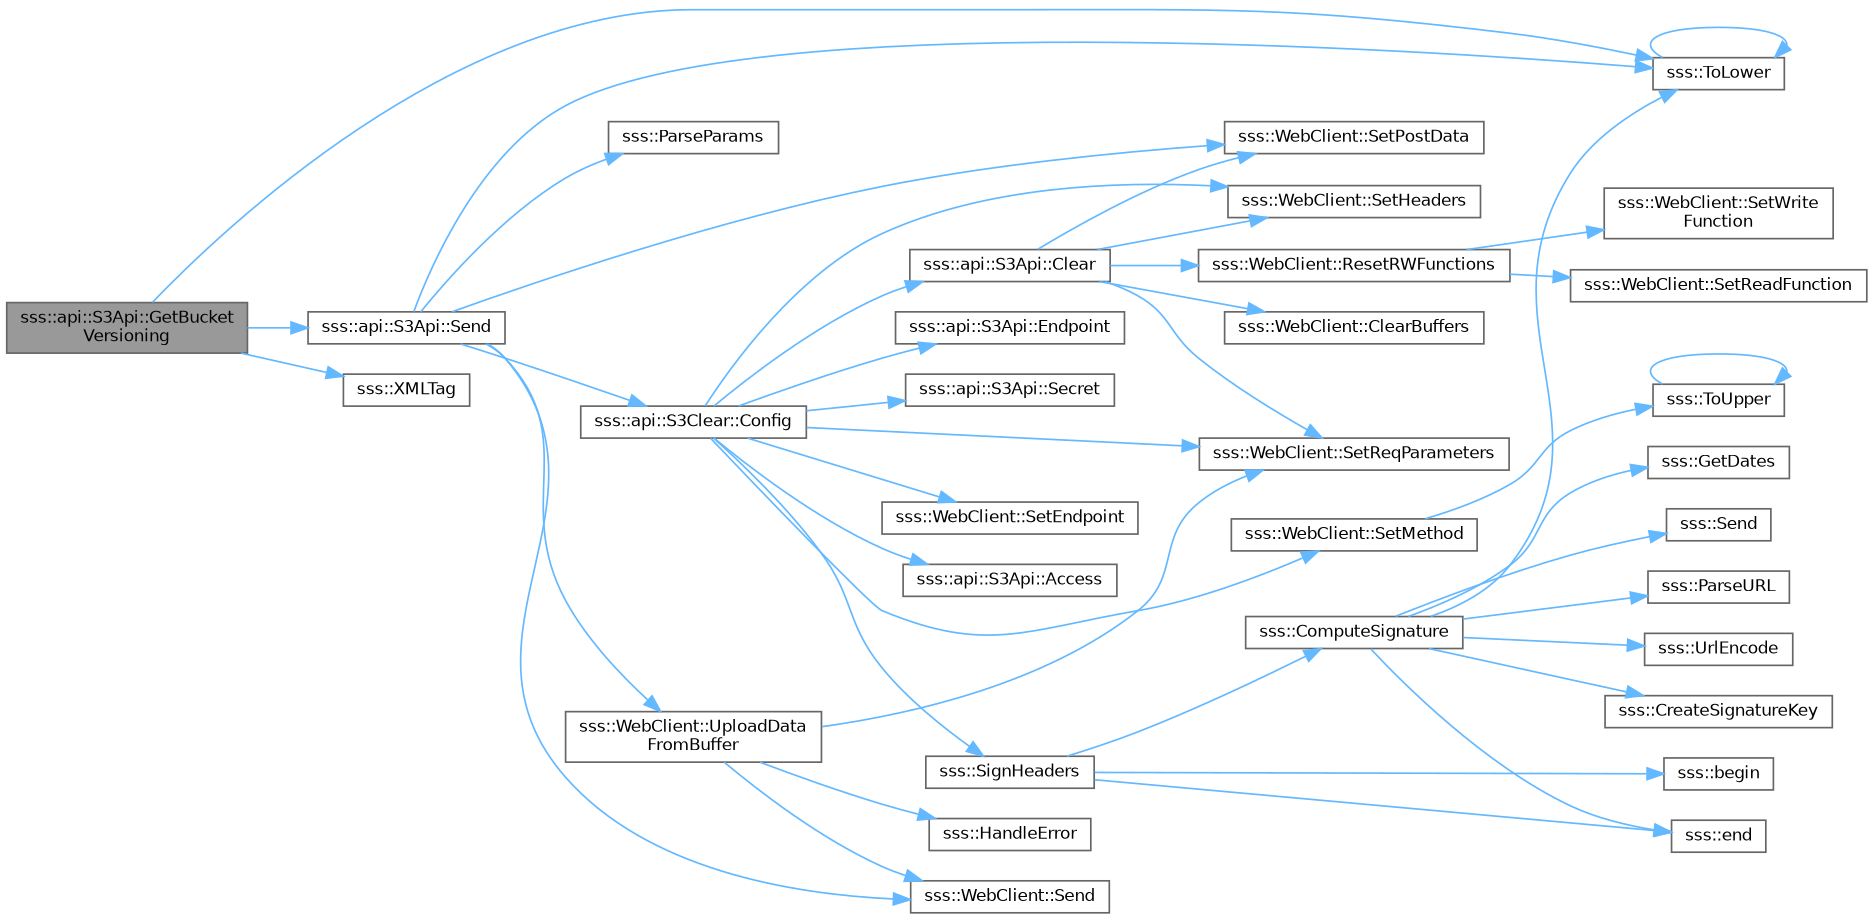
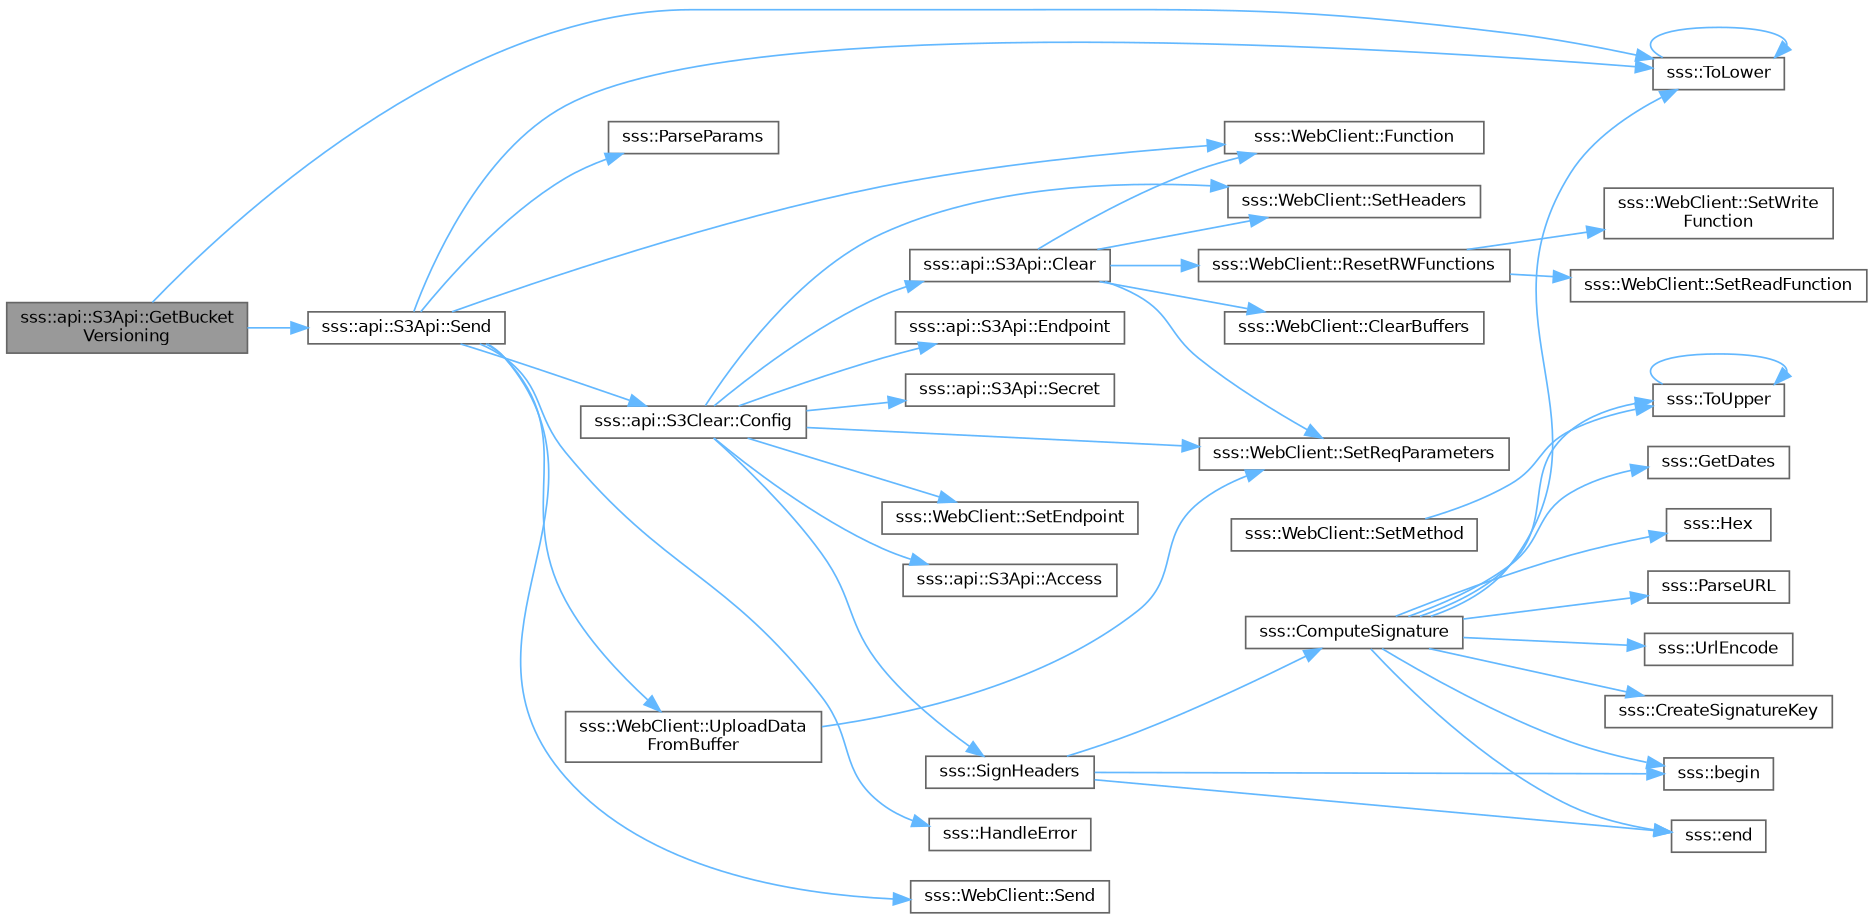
node "sss::WebClient::SetPostData": label "sss::WebClient::SetPostData" -> "sss::WebClient::Function"
node "sss::XMLTag": removed
edge "sss::ComputeSignature" -> "sss::ToUpper": added
node "sss::Send": label "sss::Send" -> "sss::Hex"
edge "sss::api::S3Clear::Config" -> "sss::WebClient::SetMethod": removed
edge "sss::ComputeSignature" -> "sss::begin": added
edge "sss::WebClient::UploadData FromBuffer" -> "sss::HandleError": now "sss::api::S3Api::Send" -> "sss::HandleError"
edge "sss::WebClient::UploadData FromBuffer" -> "sss::WebClient::Send": removed
